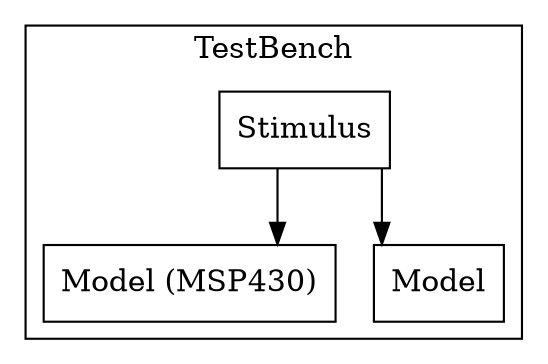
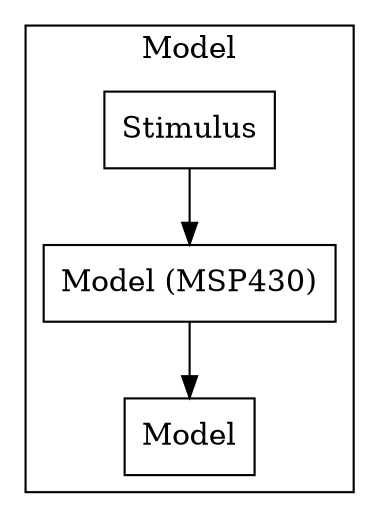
cluster "TestBench": label "TestBench" -> "Model"
edge "Stimulus" -> "Model": now "Model (MSP430)" -> "Model"
